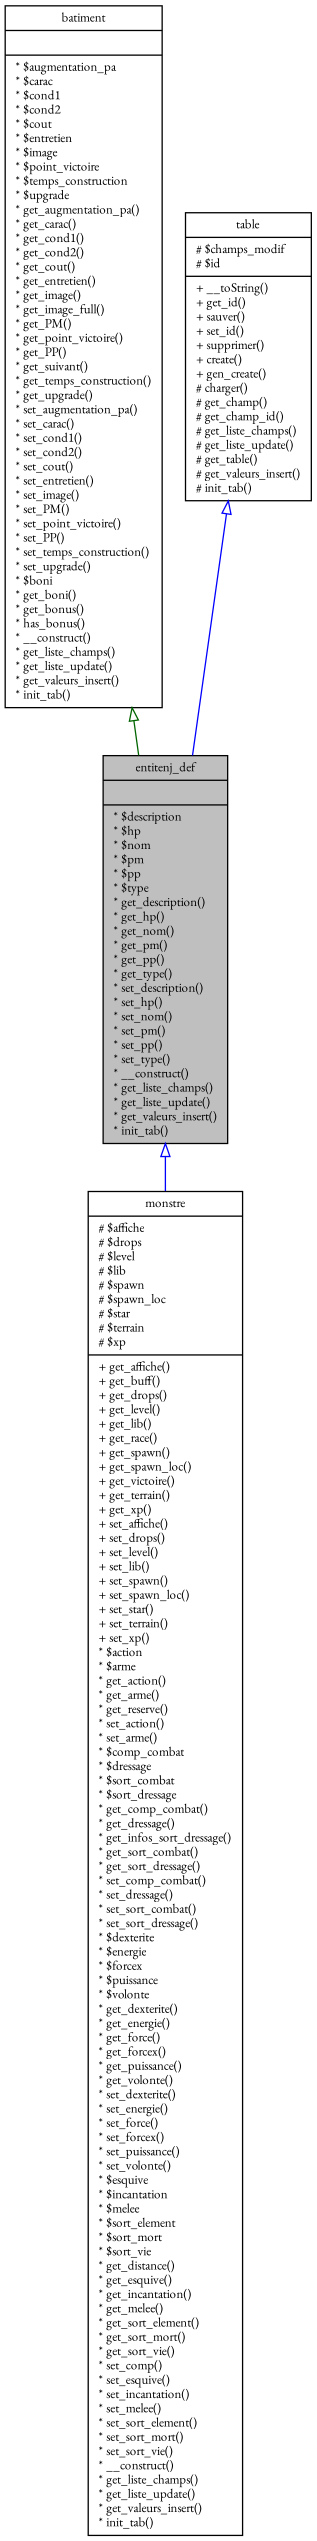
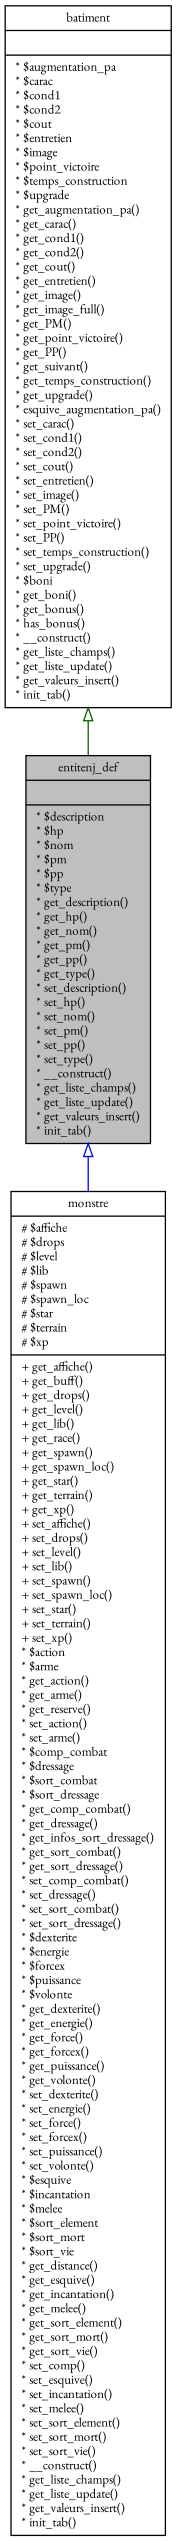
node "table": removed
node "batiment": text "* set_augmentation_pa()" -> "* esquive_augmentation_pa()"
node "monstre": text "+ get_victoire()" -> "+ get_star()"
